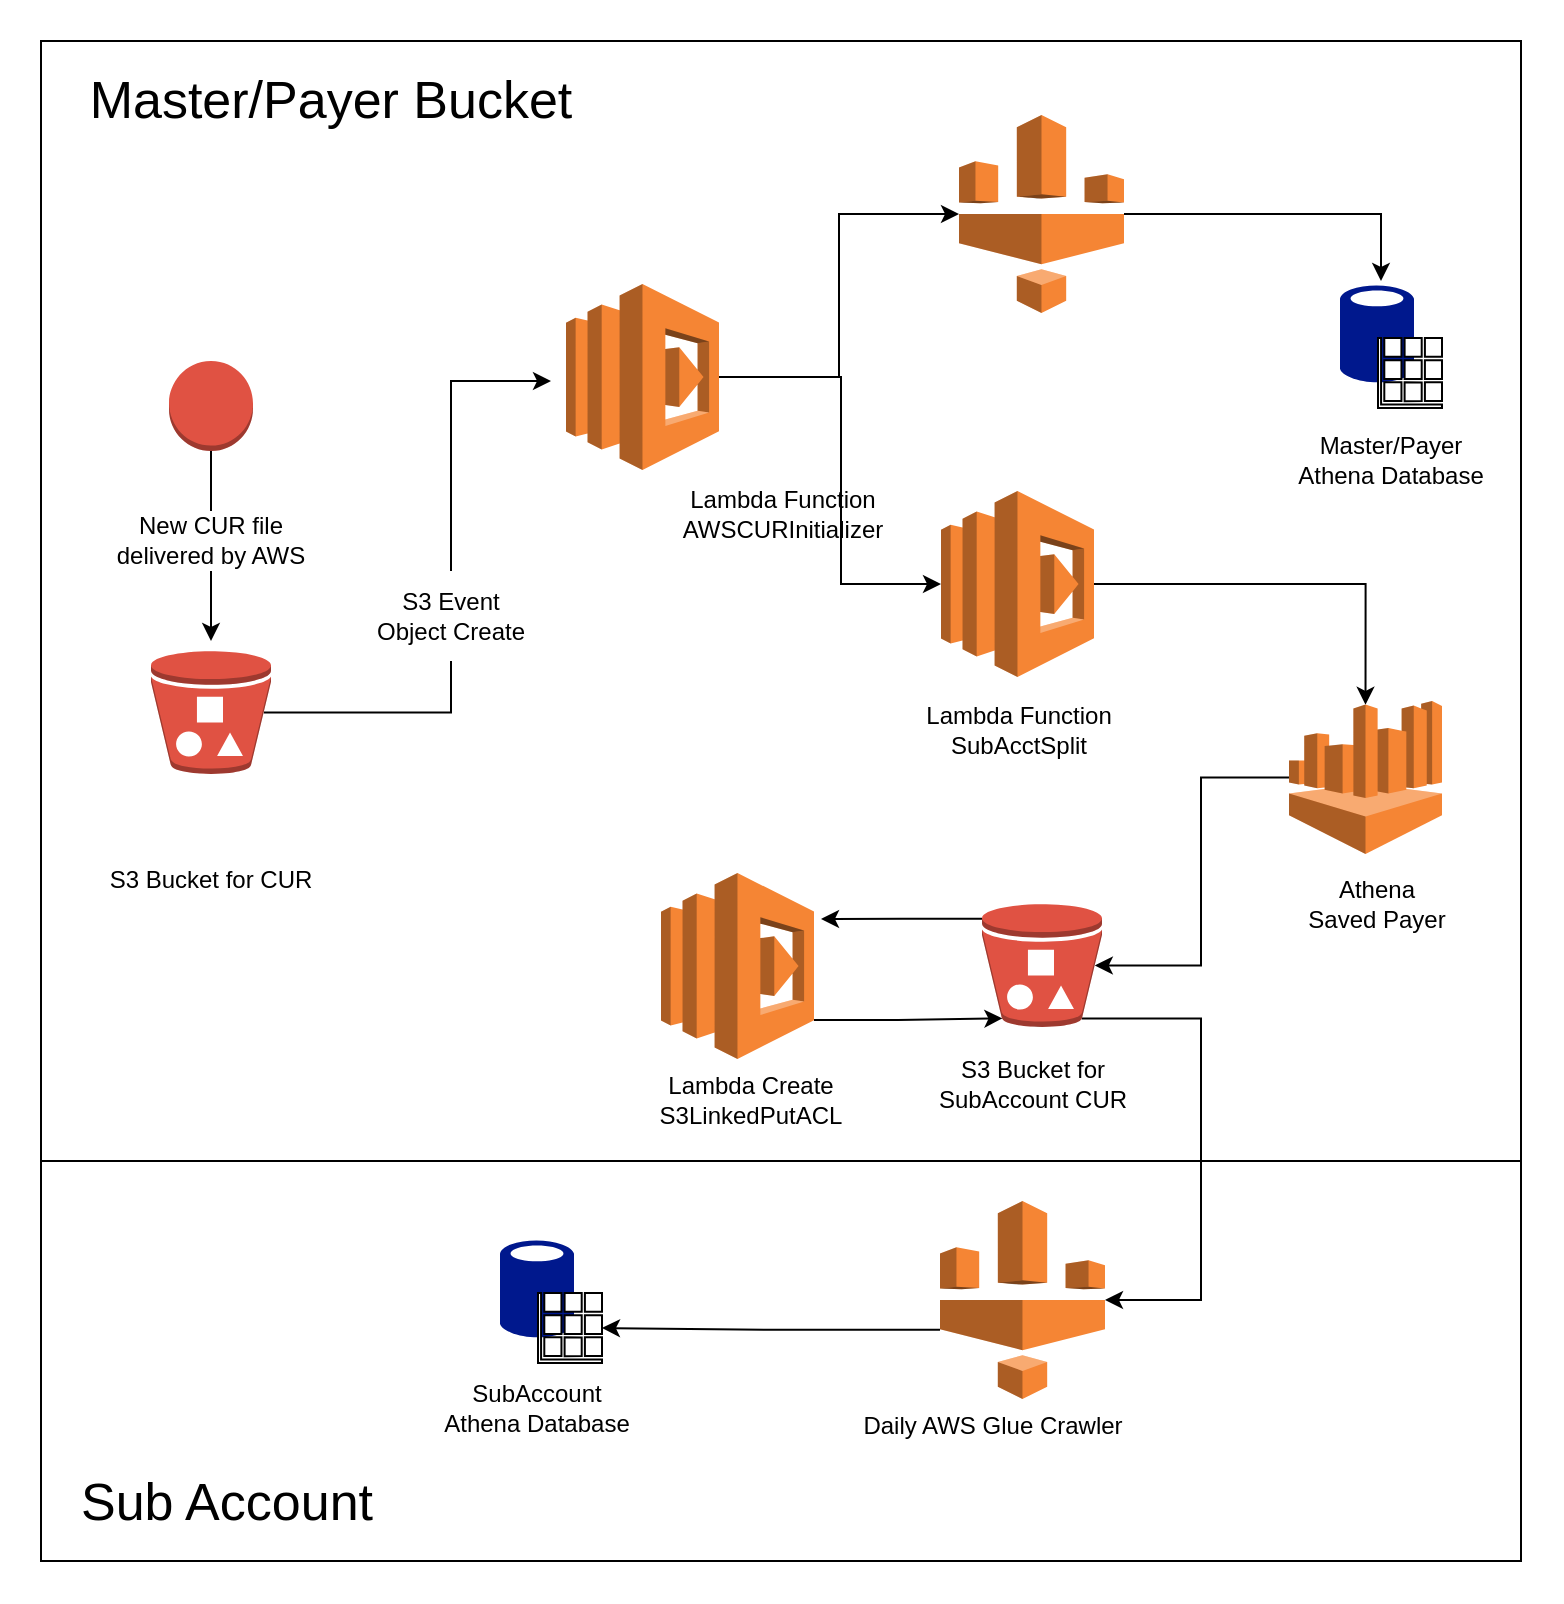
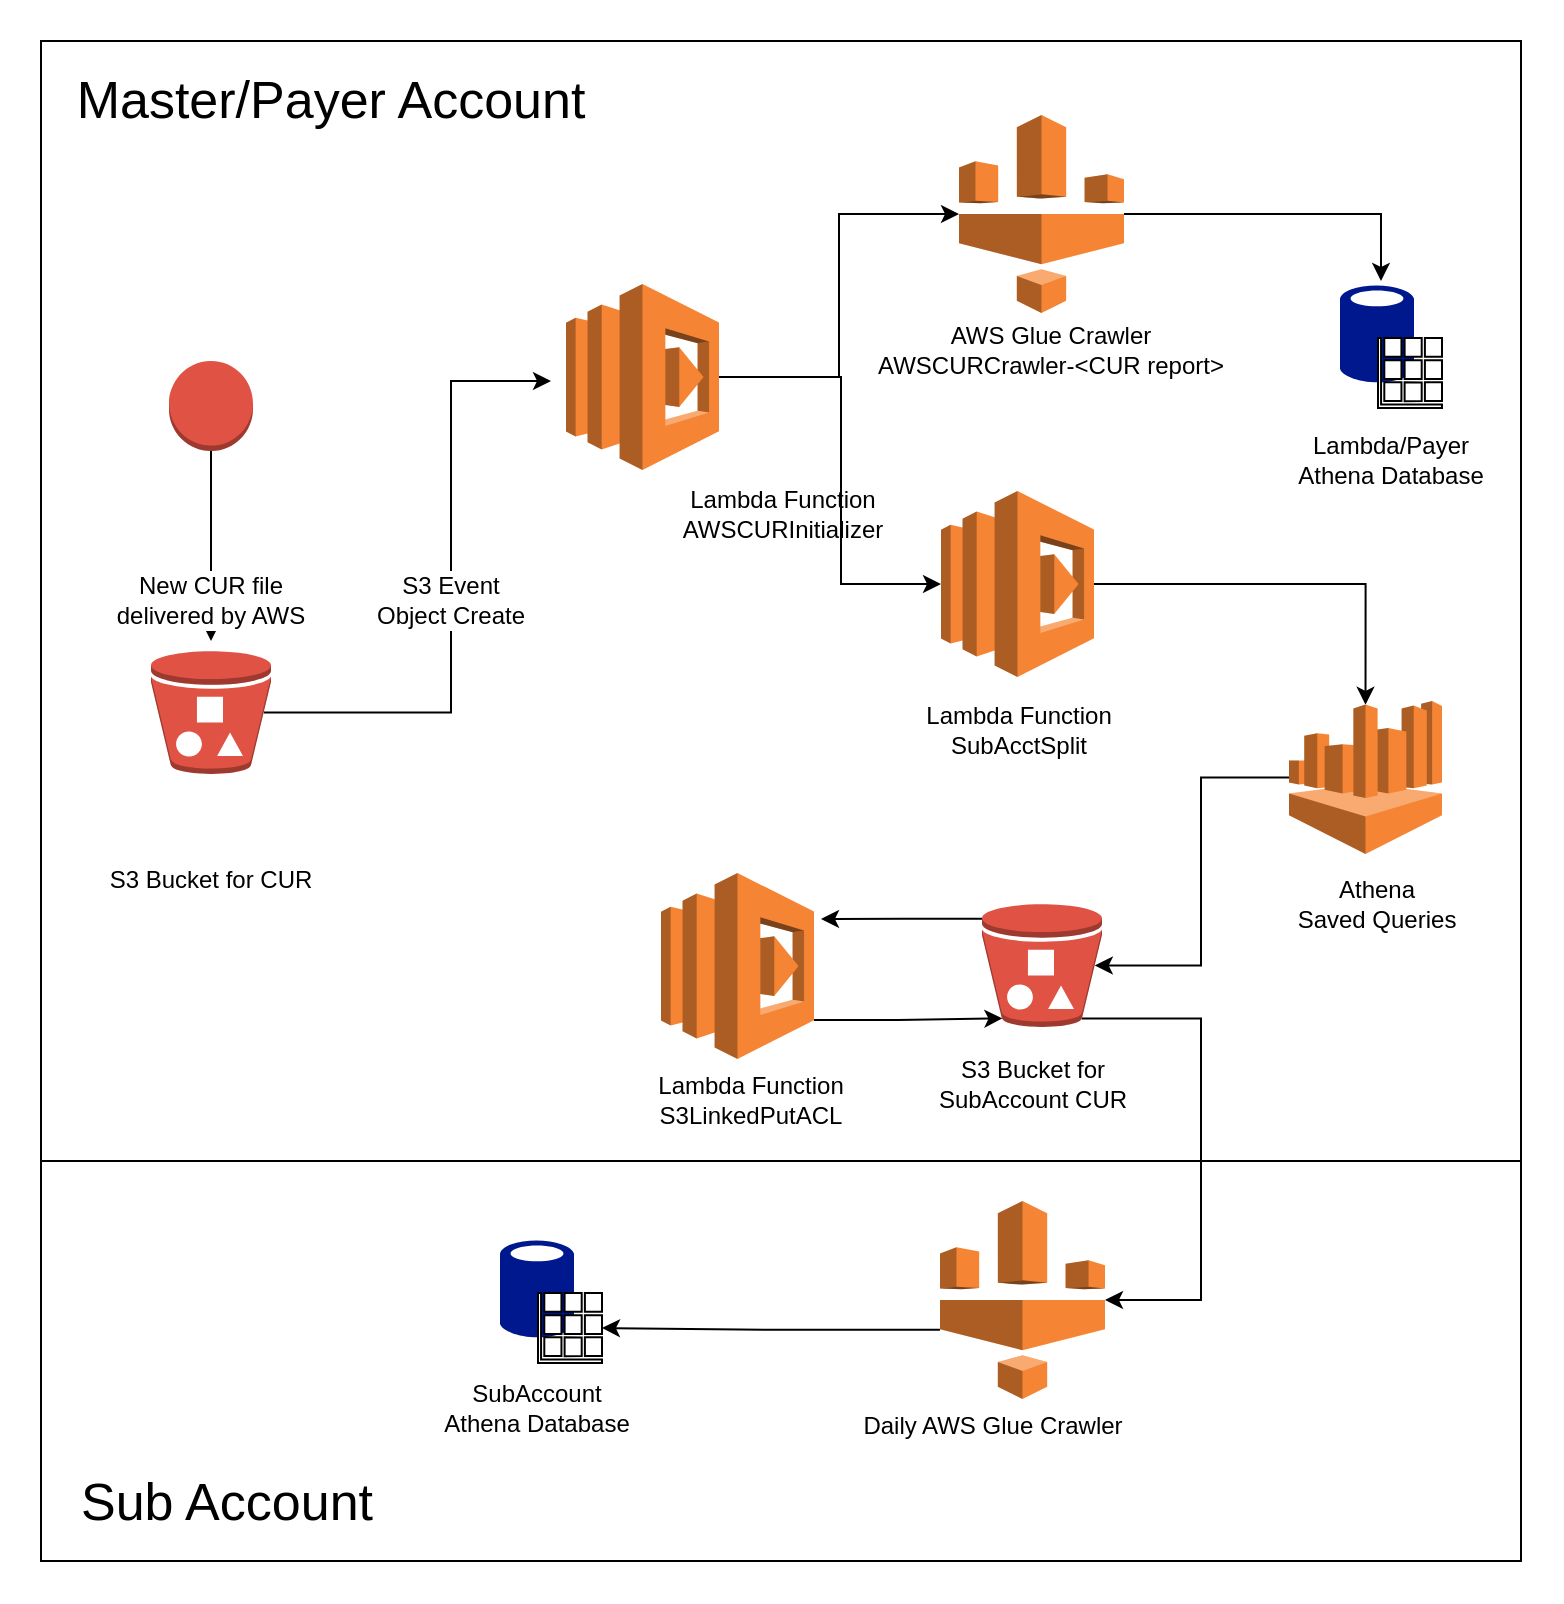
node "Master/Payer Bucket": label "Master/Payer Bucket" -> "Master/Payer Account"
node "AWS Glue Crawler AWSCURCrawler-<CUR report>": added
node "Master/Payer Athena Database": label "Master/Payer Athena Database" -> "Lambda/Payer Athena Database"
node "New CUR file delivered by AWS": moved (211, 541) -> (211, 601)
node "S3 Event Object Create": size 180x90 -> 180x60
node "Athena Saved Payer": label "Athena Saved Payer" -> "Athena Saved Queries"
node "Lambda Create S3LinkedPutACL": label "Lambda Create S3LinkedPutACL" -> "Lambda Function S3LinkedPutACL"
